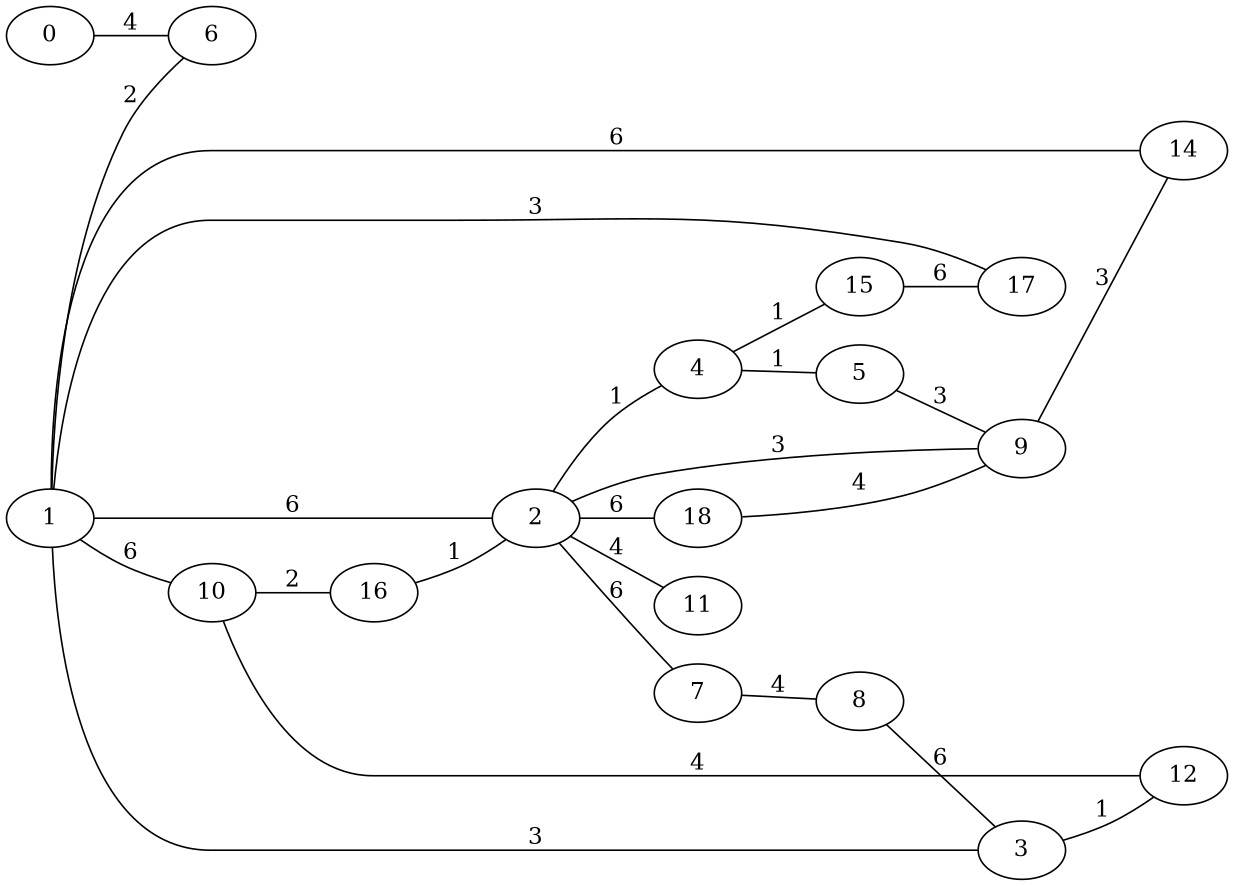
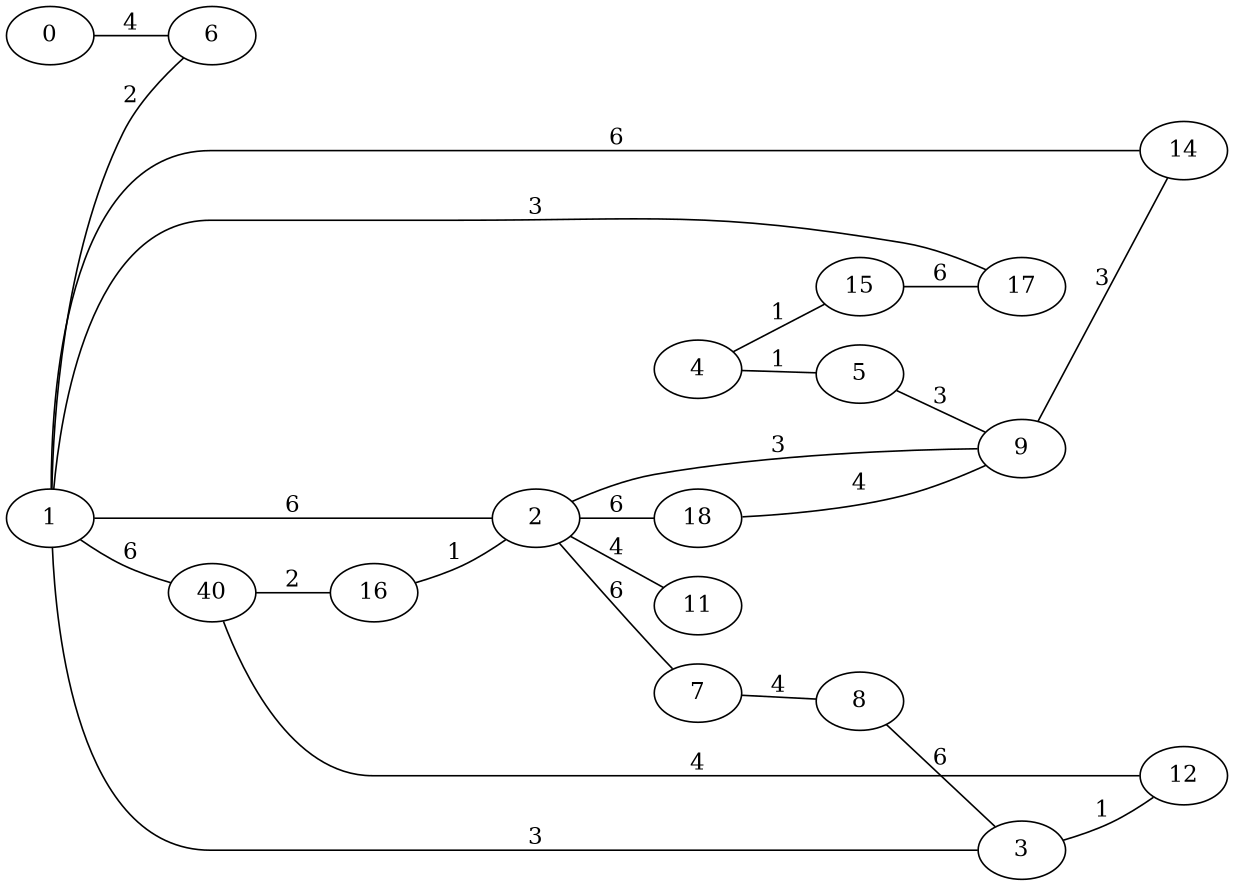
edge "4" -- "2": removed, label "1"
node "10": label "10" -> "40"
